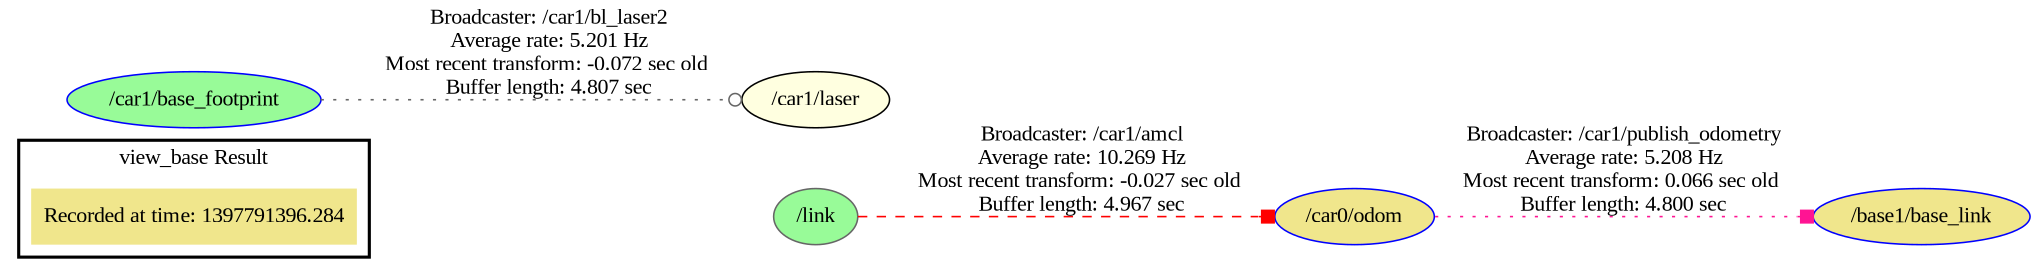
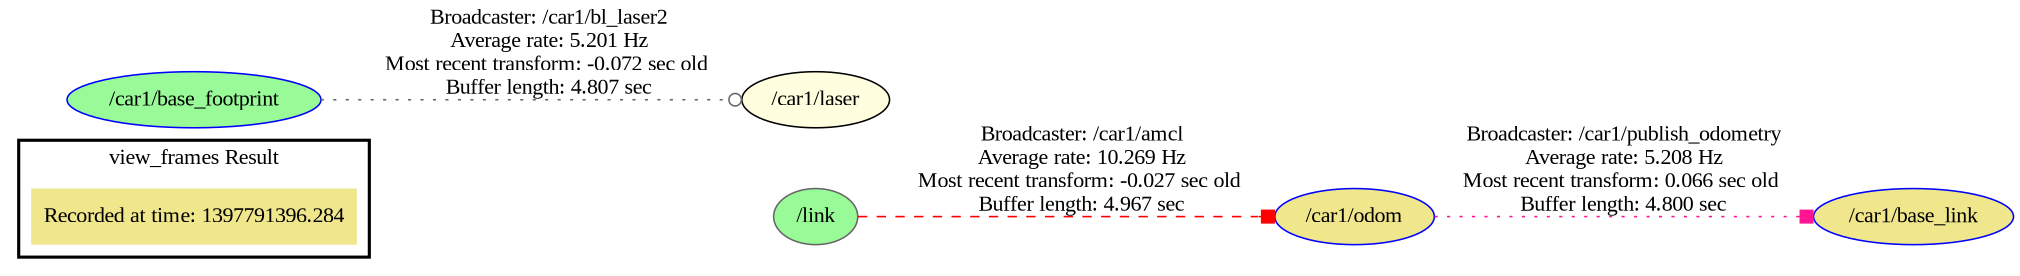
cluster "view_base Result": label "view_base Result" -> "view_frames Result"
node "/car0/odom": label "/car0/odom" -> "/car1/odom"
node "/base1/base_link": label "/base1/base_link" -> "/car1/base_link"
